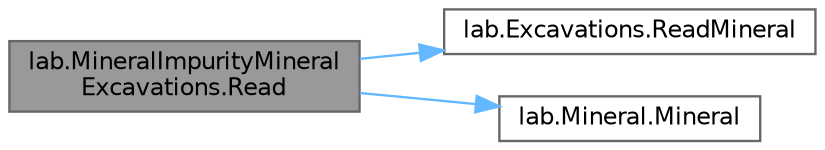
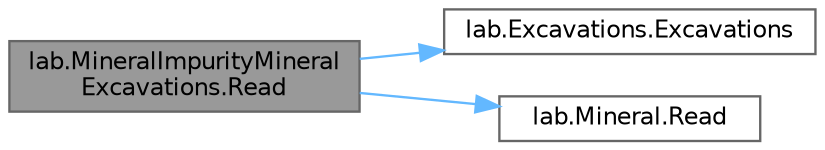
node "lab.Excavations.ReadMineral": label "lab.Excavations.ReadMineral" -> "lab.Excavations.Excavations"
node "lab.Mineral.Mineral": label "lab.Mineral.Mineral" -> "lab.Mineral.Read"
